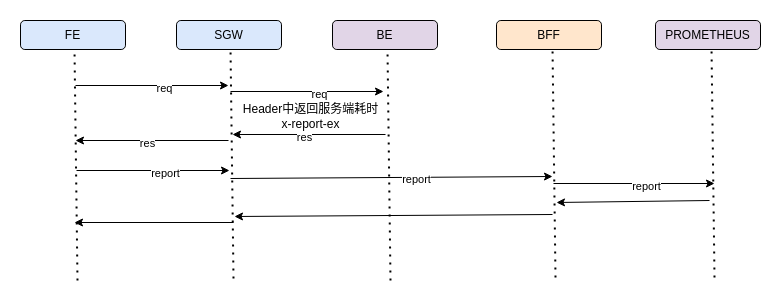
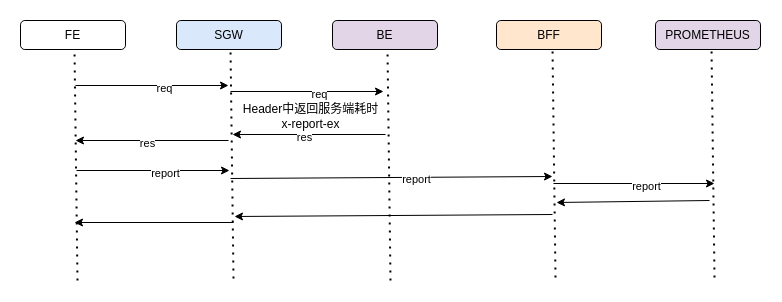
node "FE": fillcolor #dae8fc -> #ffffff
